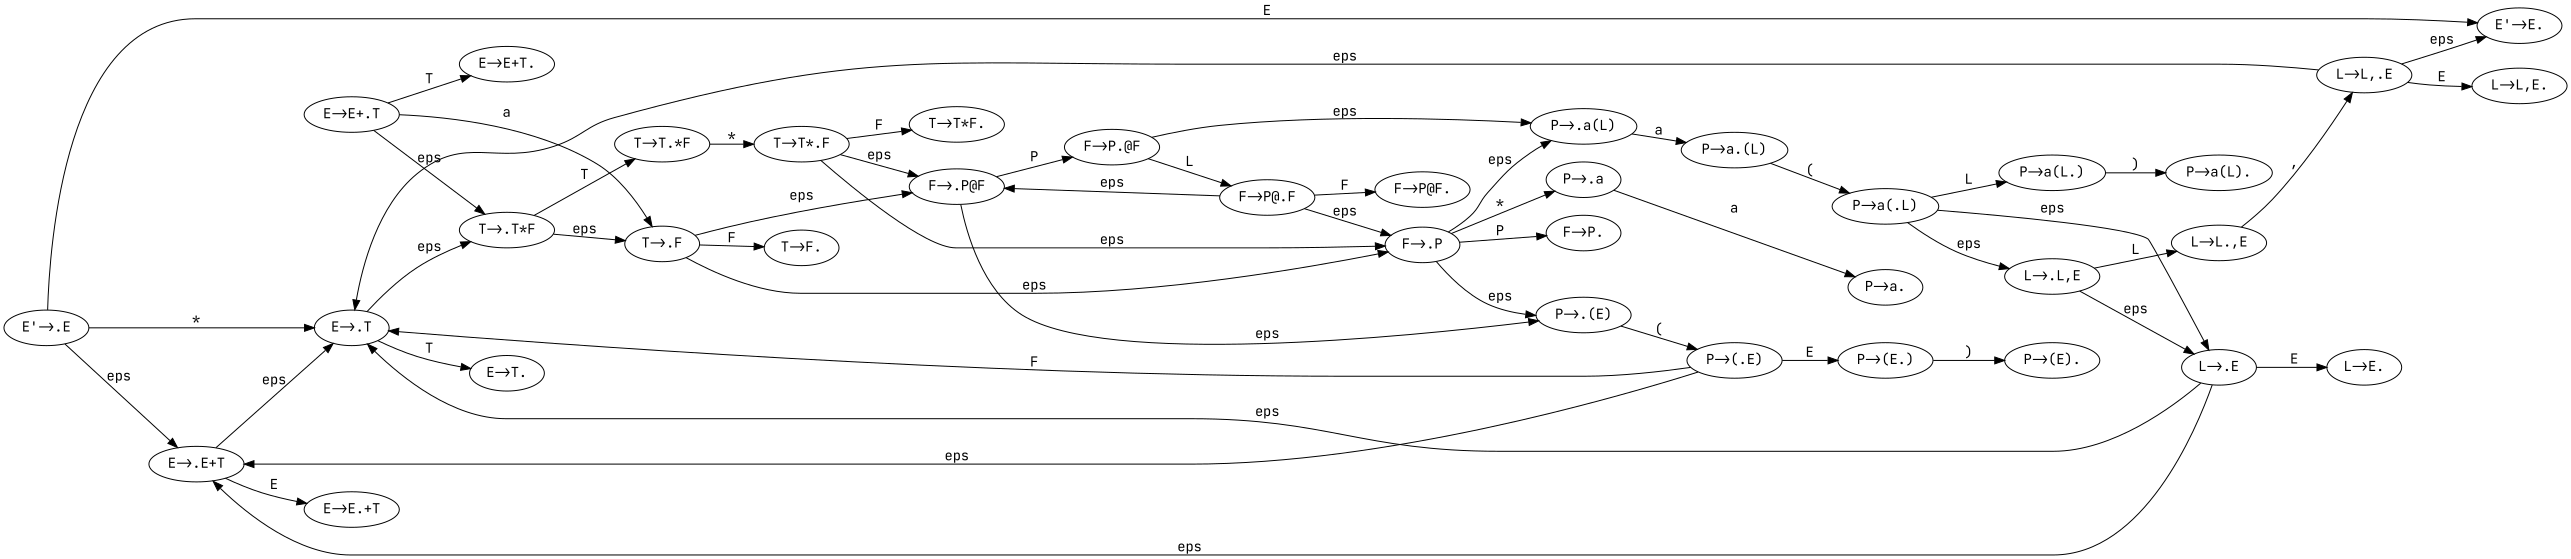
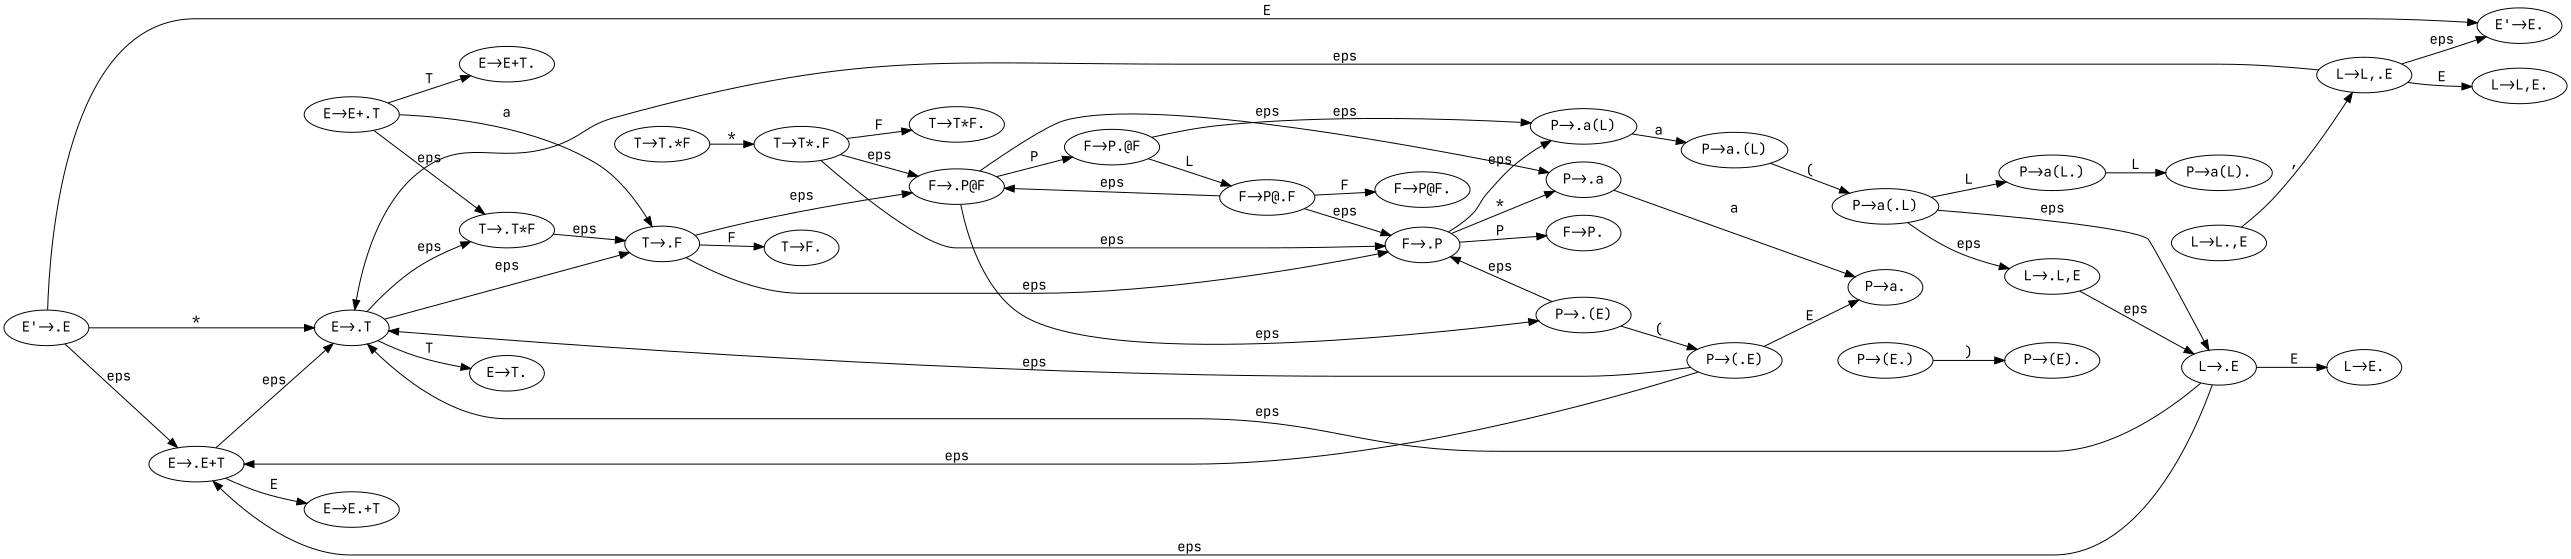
edge "F->.P@F" -> "P->.a": added, label "eps"
edge "P->a(L.)" -> "P->a(L).": label ")" -> "L"
edge "T->.T*F" -> "T->T.*F": removed, label "T"
edge "L->.L,E" -> "L->L.,E": removed, label "L"
edge "E->.T" -> "T->.F": added, label "eps"
edge "F->.P" -> "P->.(E)": reversed
edge "P->(.E)" -> "P->(E.)": now "P->(.E)" -> "P->a."
edge "P->(.E)" -> "E->.T": label "F" -> "eps"
